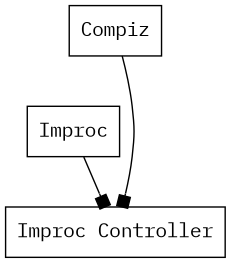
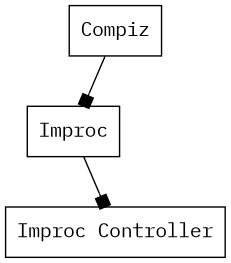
edge "Compiz" -> "Improc Controller": now "Compiz" -> "Improc"
